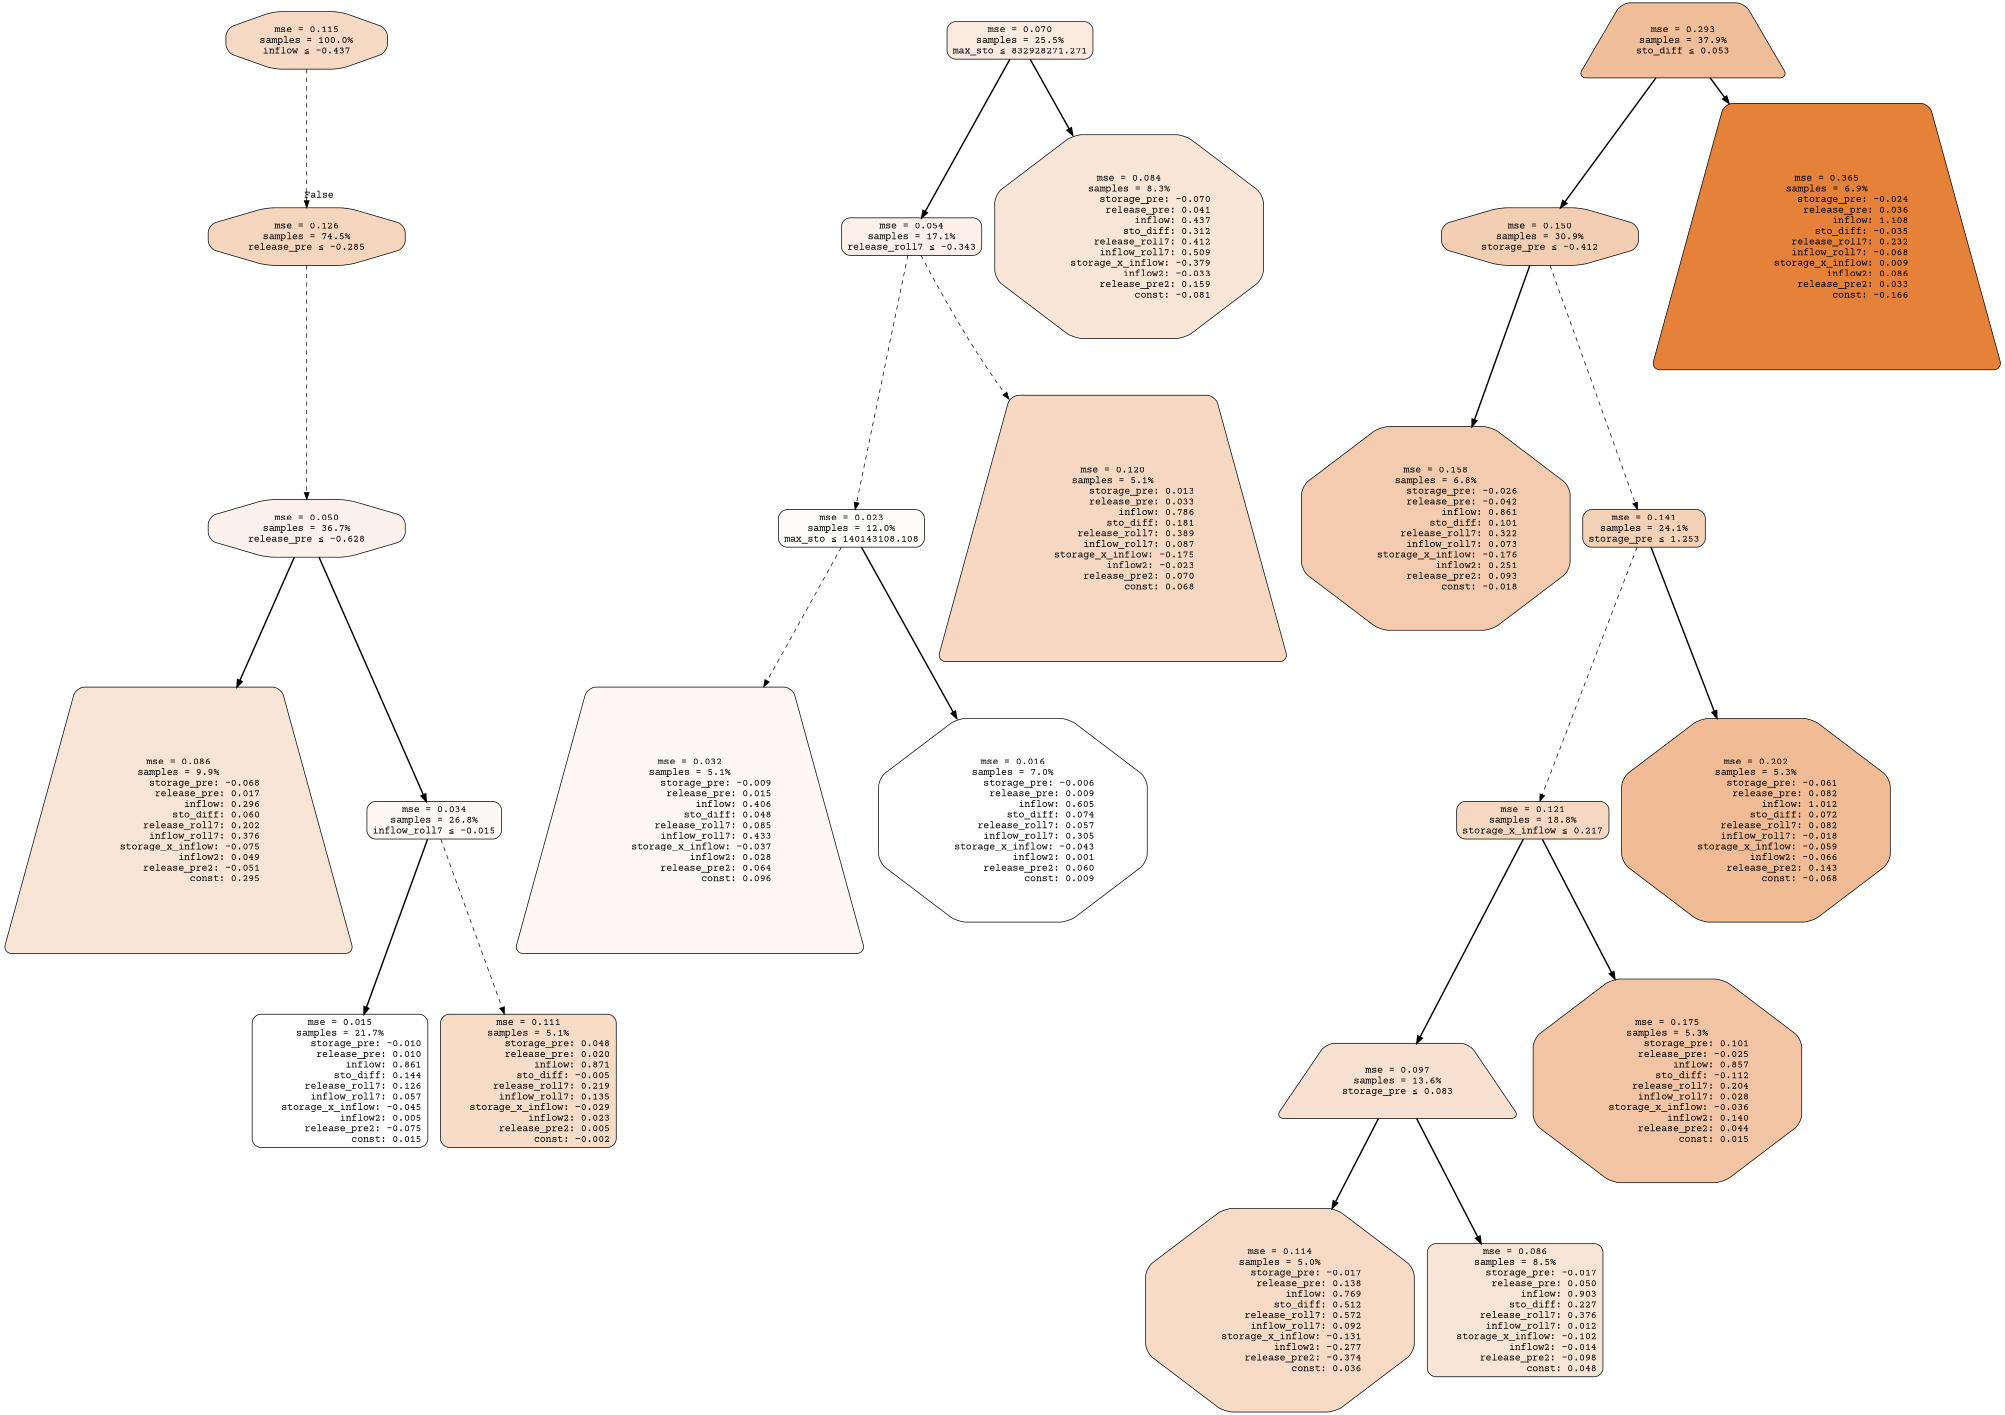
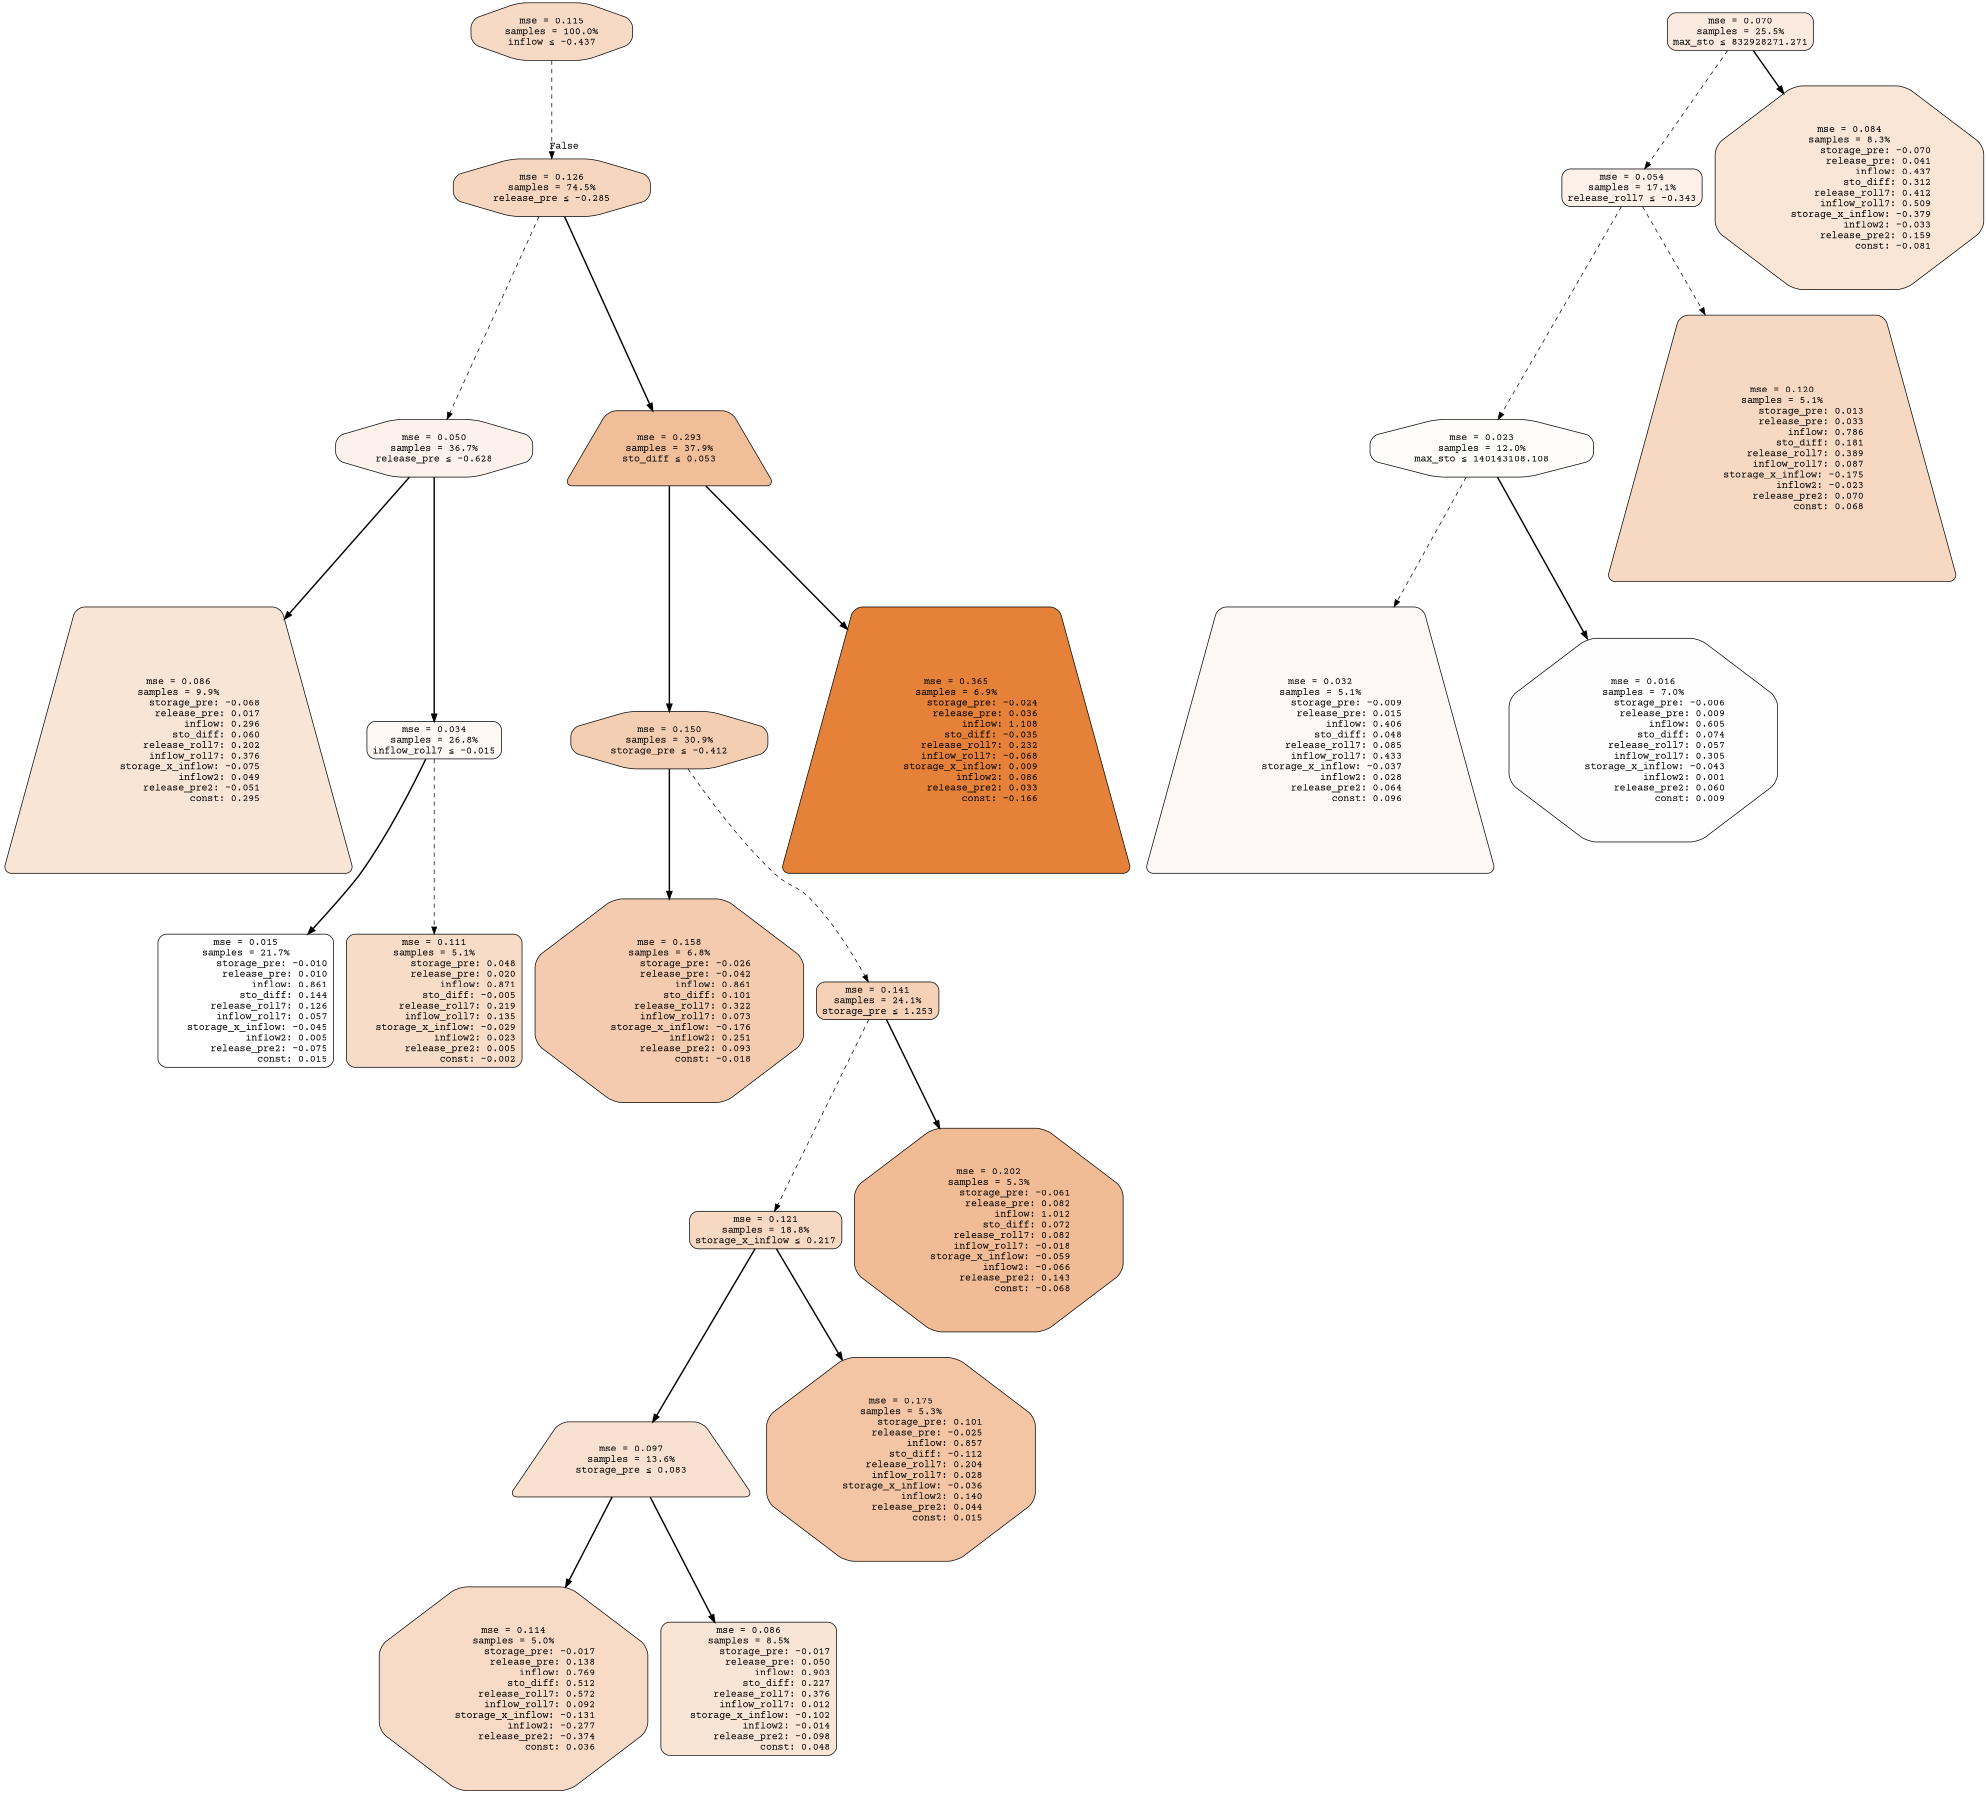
edge "mse = 0.070 samples = 25.5% max_sto ≤ 832928271.271" -> "mse = 0.054 samples = 17.1% release_roll7 ≤ -0.343": style bold -> dashed
edge "mse = 0.126 samples = 74.5% release_pre ≤ -0.285" -> "mse = 0.293 samples = 37.9% sto_diff ≤ 0.053": added
node "mse = 0.023 samples = 12.0% max_sto ≤ 140143108.108": shape box -> octagon
